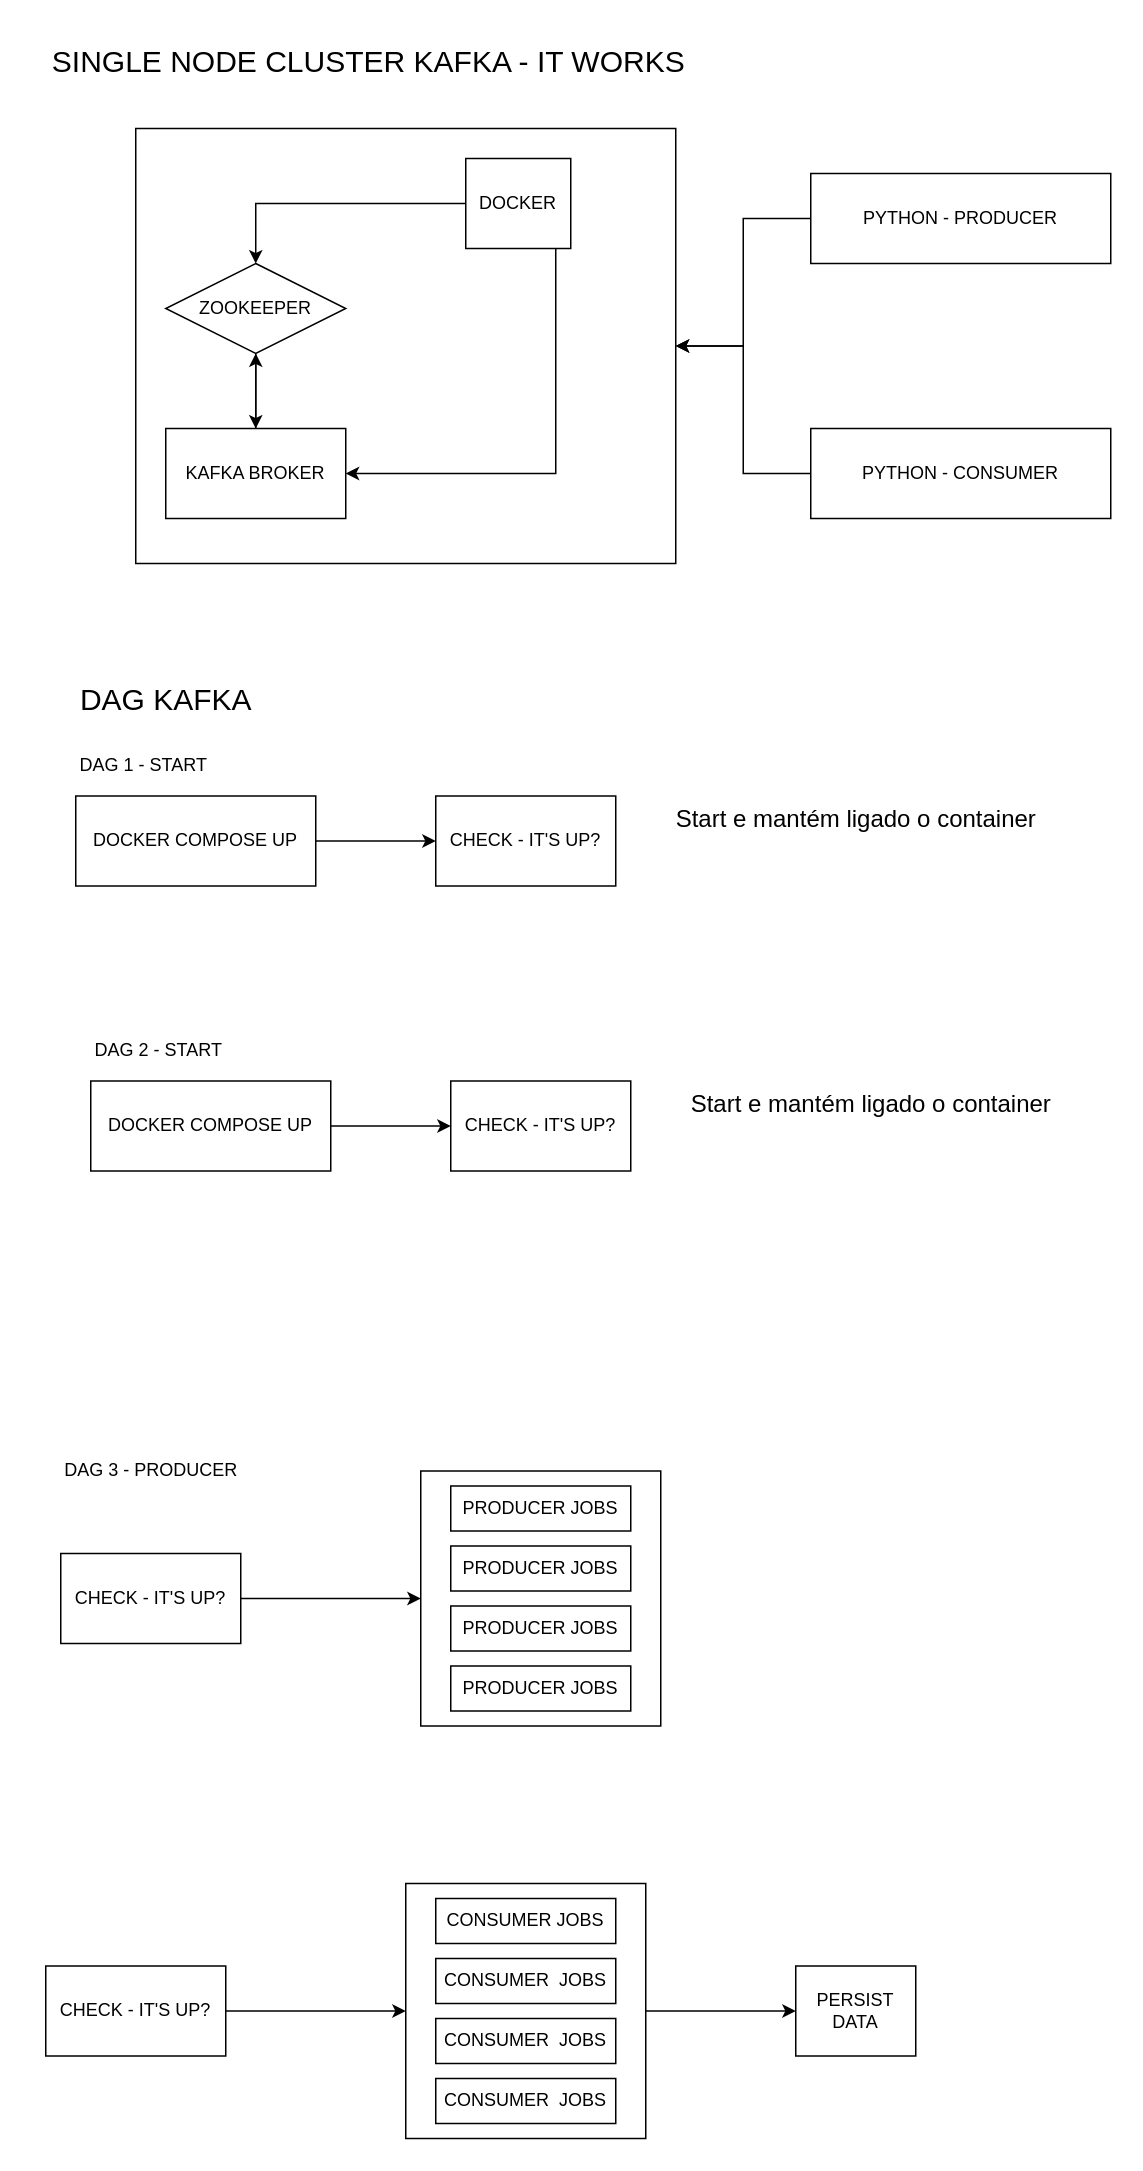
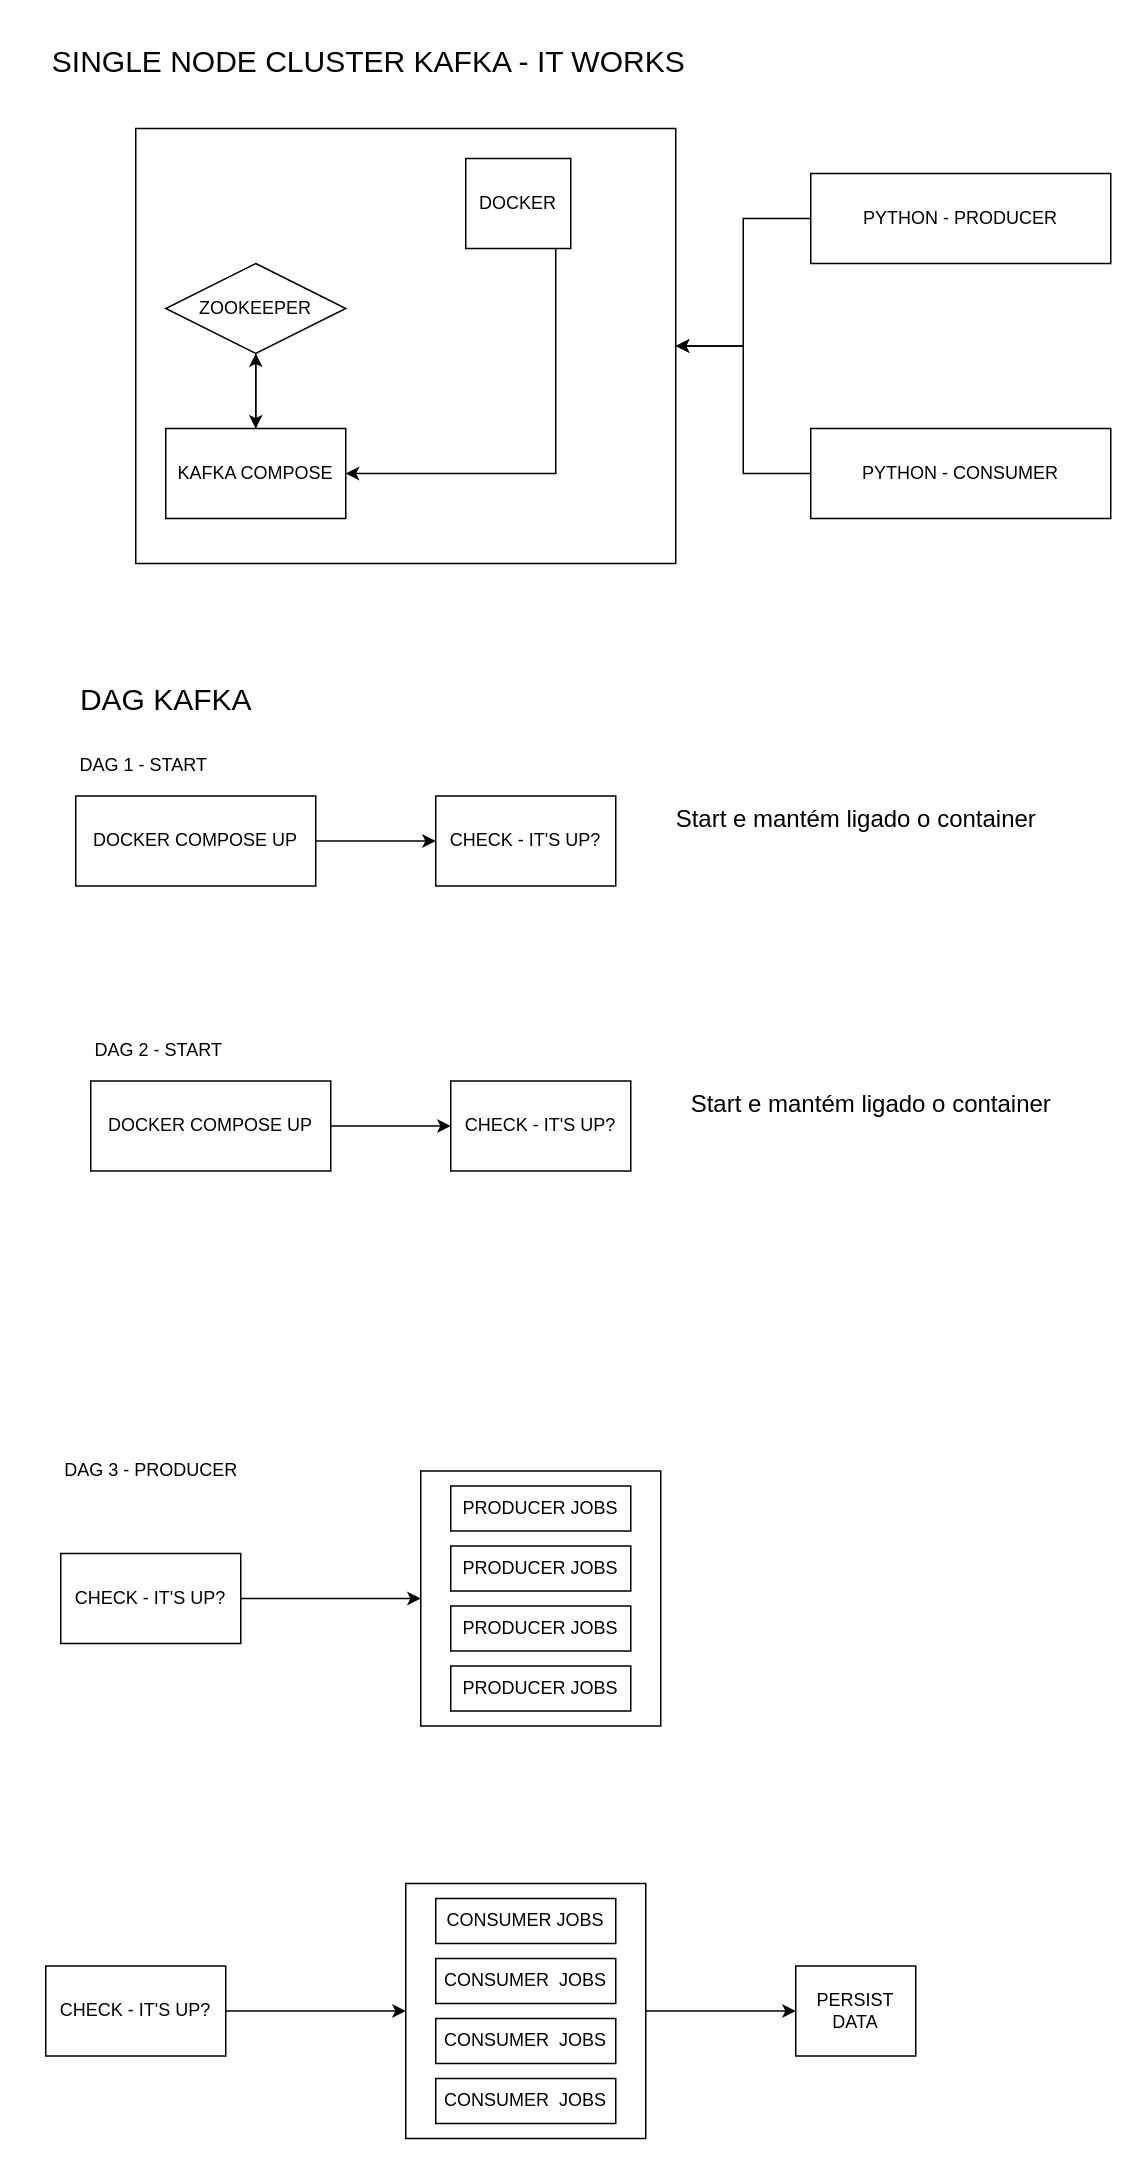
edge "DOCKER" -> "ZOOKEEPER": removed
node "KAFKA BROKER": label "KAFKA BROKER" -> "KAFKA COMPOSE"
